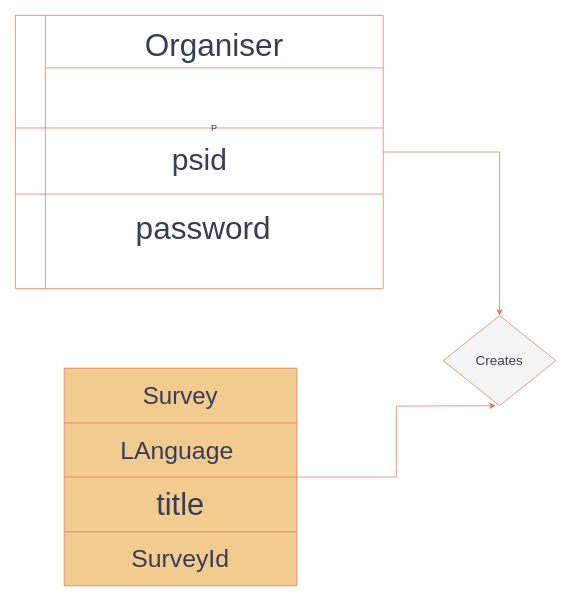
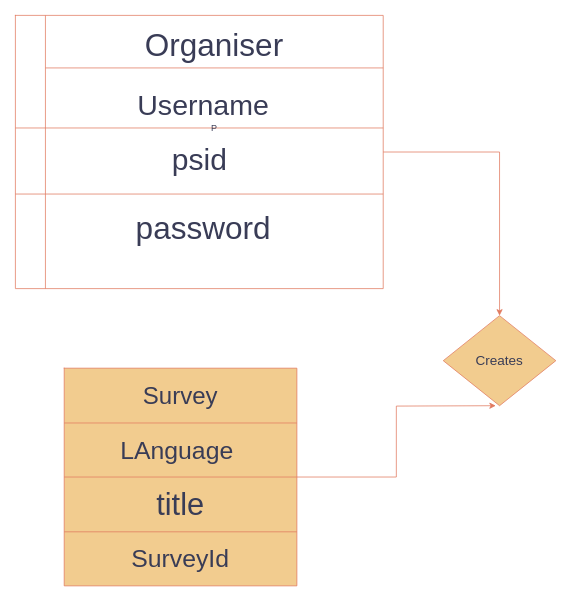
node "Username": added
node "Creates": fillcolor #f5f5f5 -> #f2cc8f
